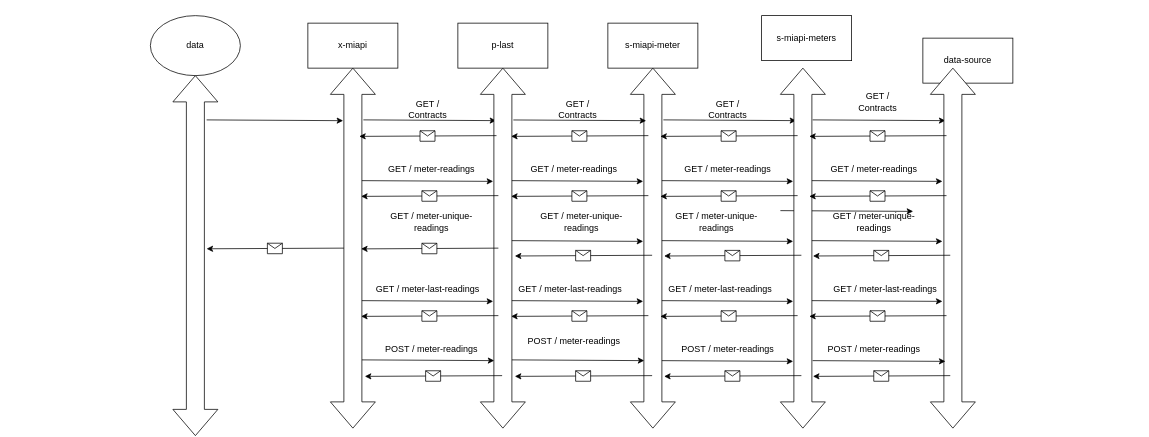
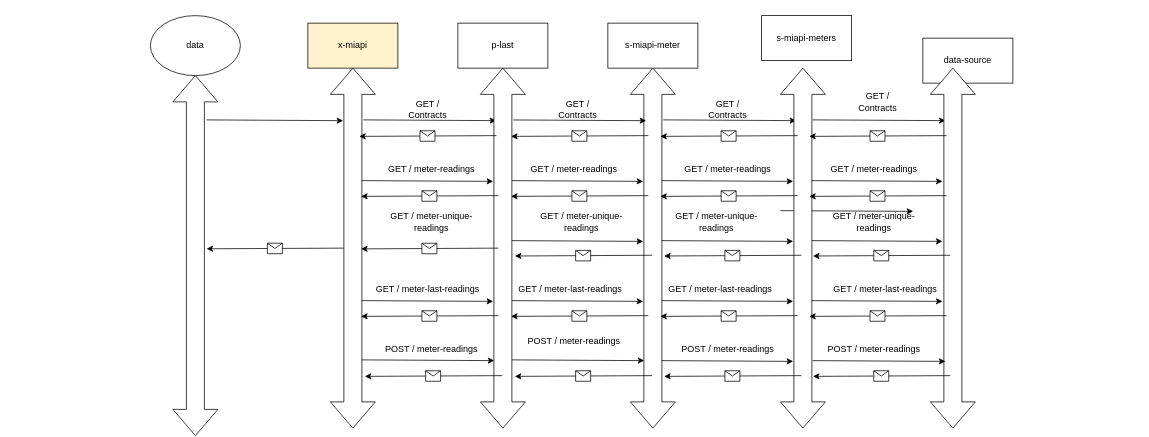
node "x-miapi": fillcolor #ffffff -> #fff2cc
